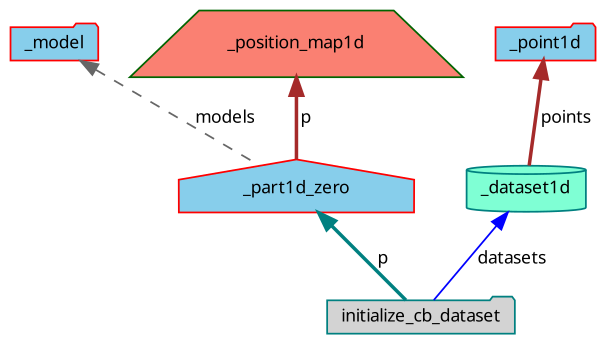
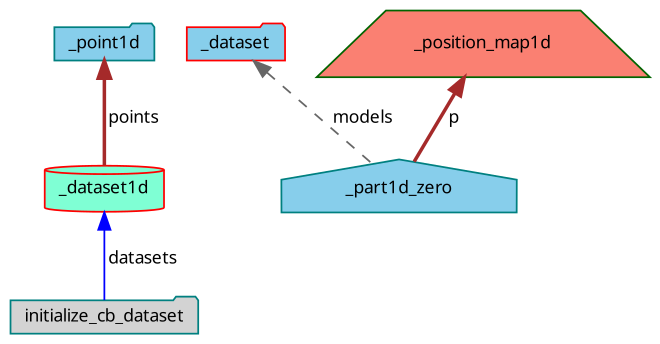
node "_model": label "_model" -> "_dataset"
node "_point1d": color red -> teal
node "_part1d_zero": color red -> teal
node "_dataset1d": color teal -> red
edge "initialize_cb_dataset" -> "_part1d_zero": removed, label "p"
